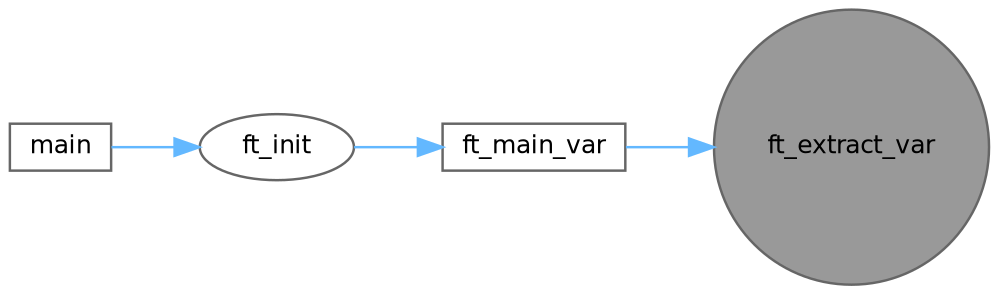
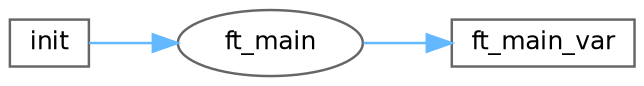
node "main": label "main" -> "init"
node "ft_init": label "ft_init" -> "ft_main"
node "ft_extract_var": removed
